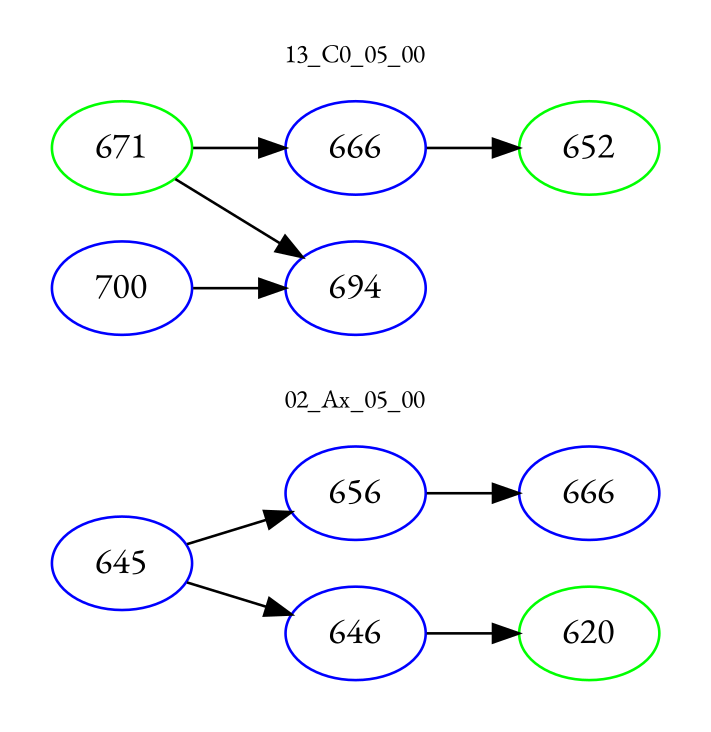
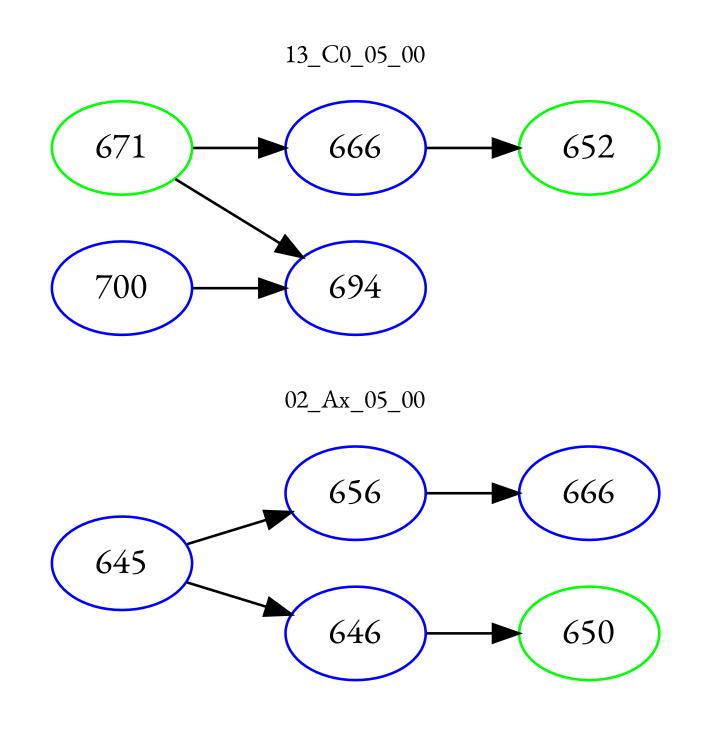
node "620": label "620" -> "650"
